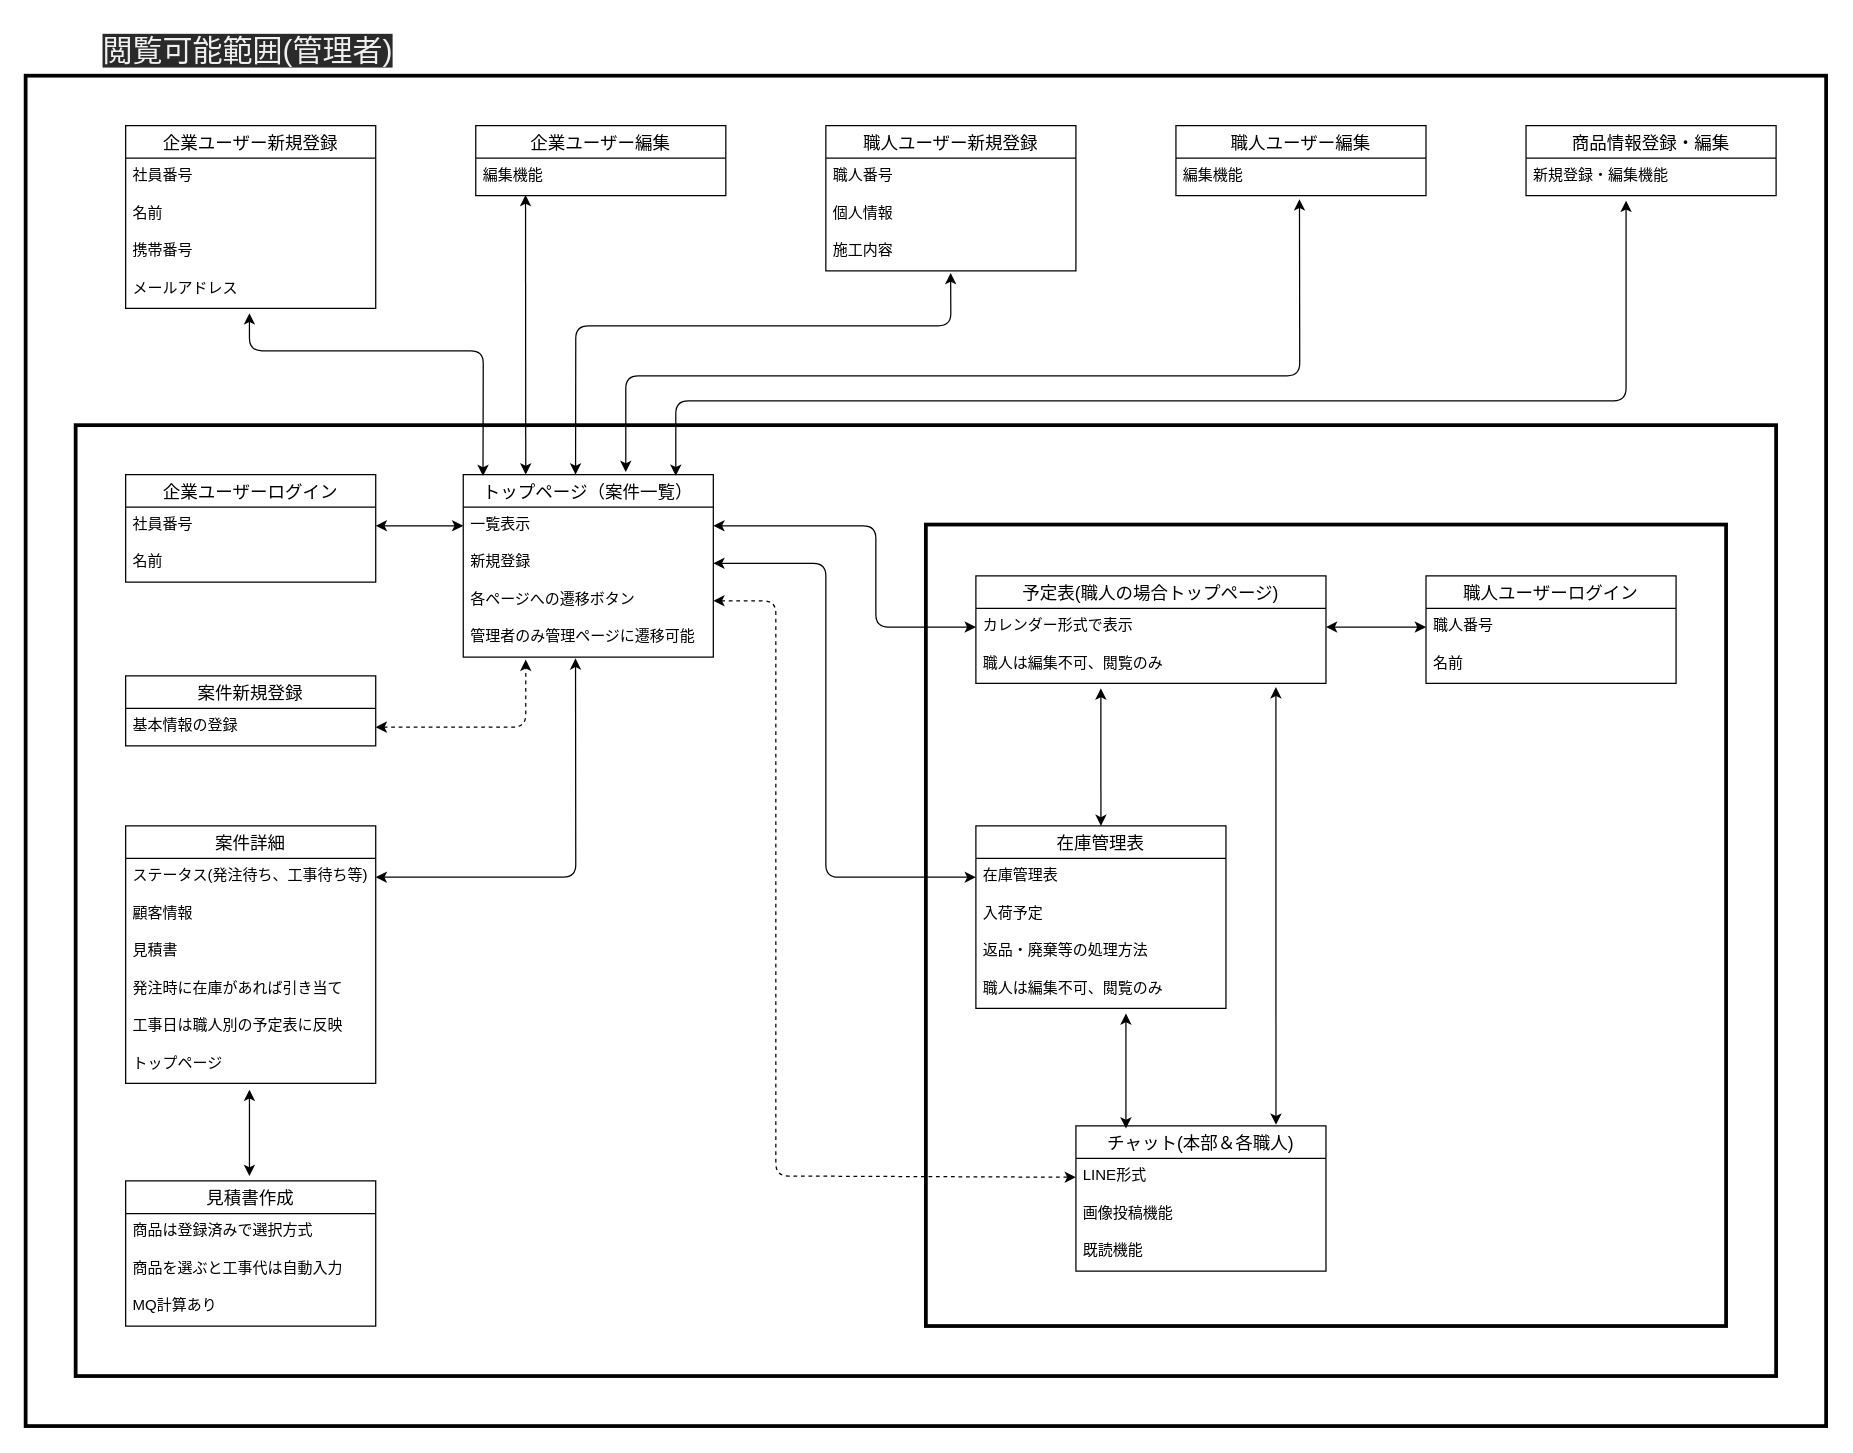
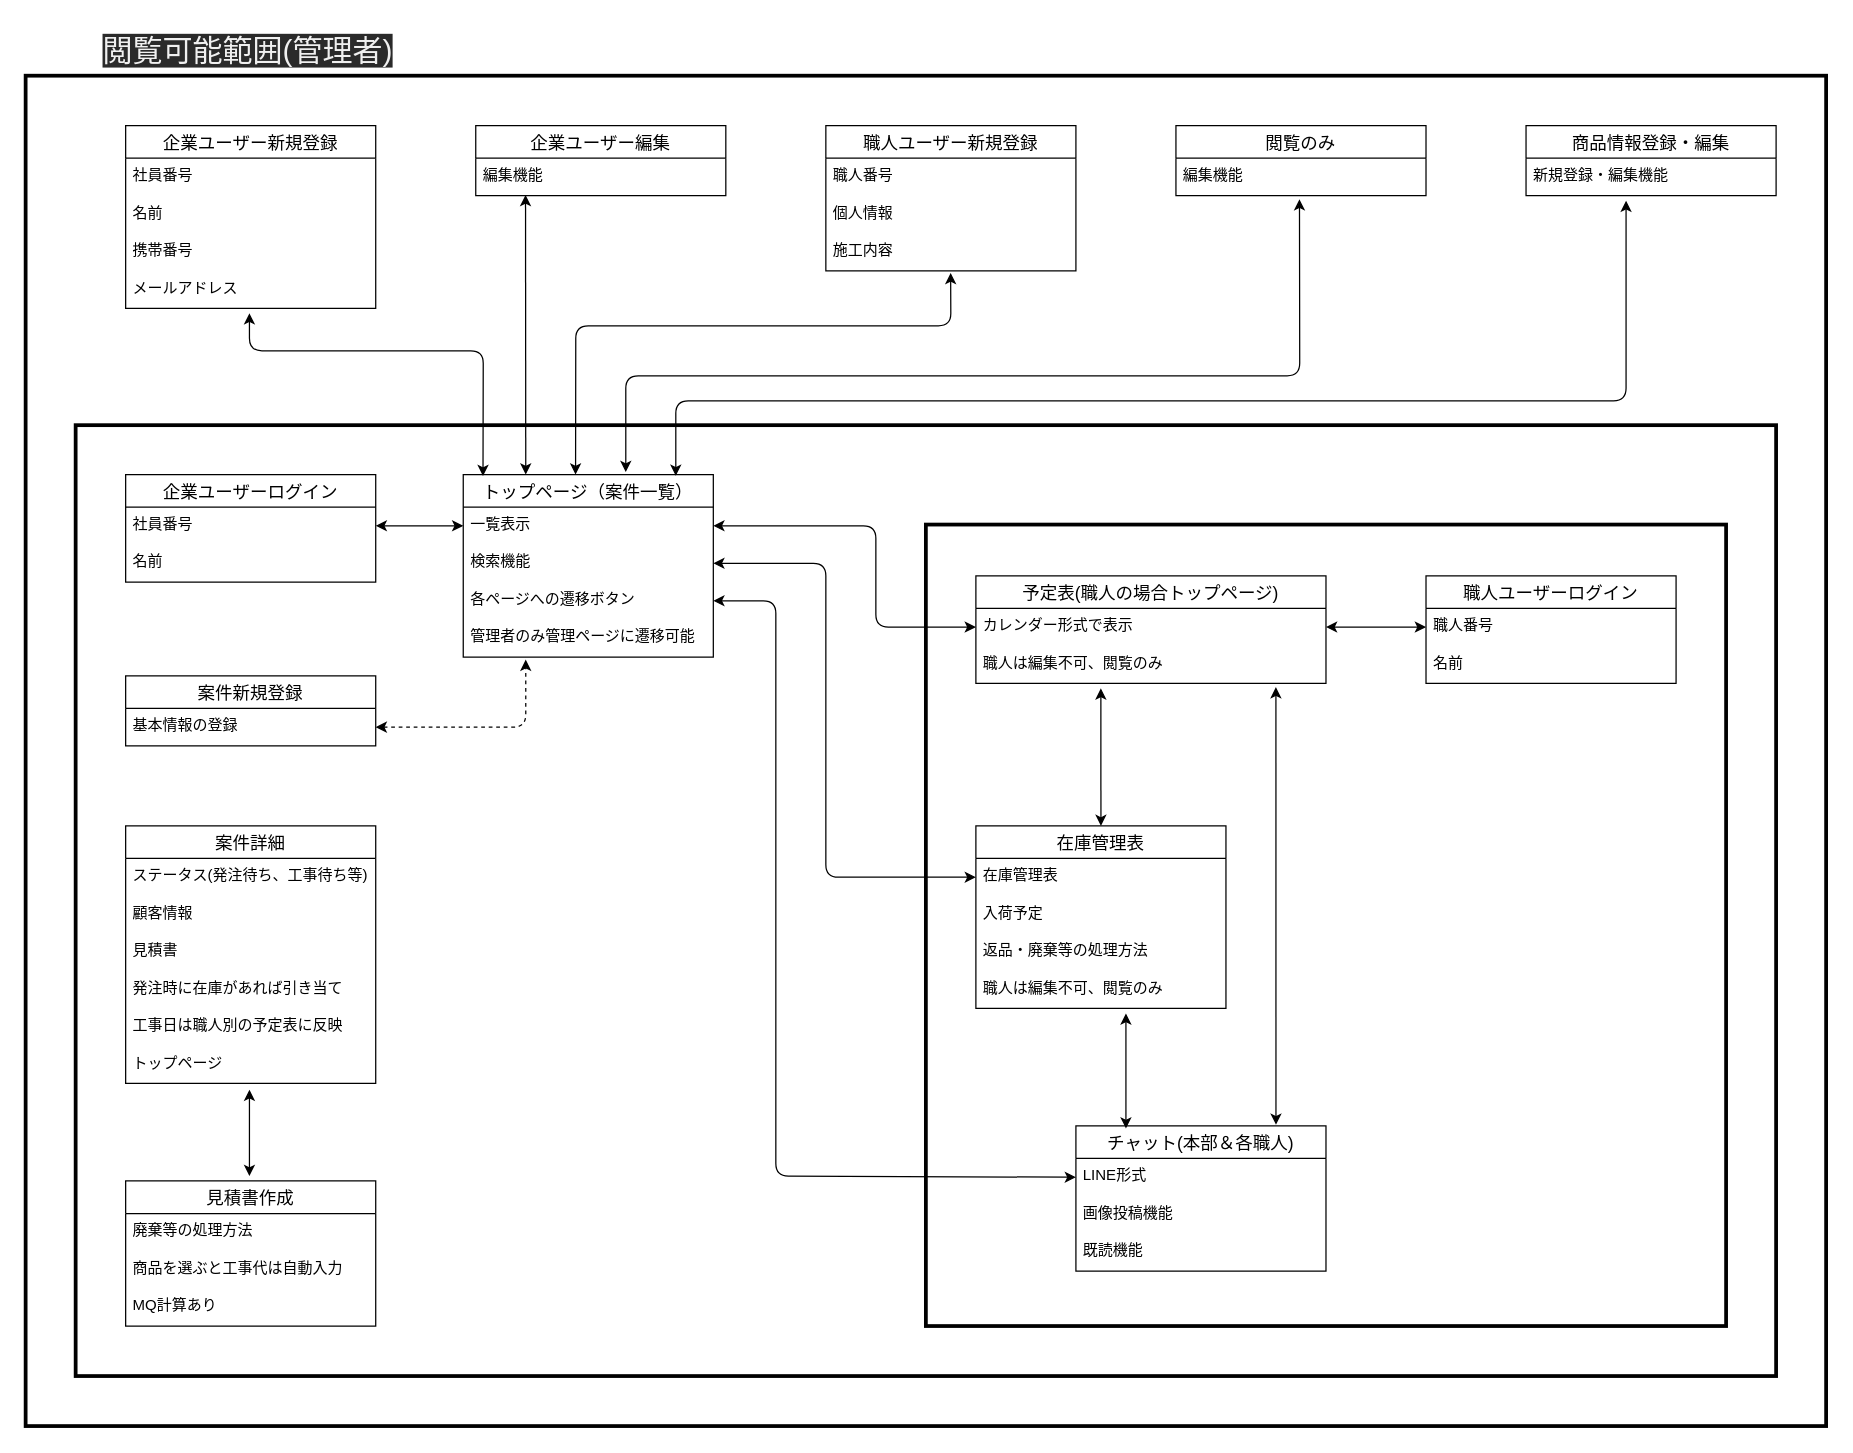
node "職人ユーザー編集": label "職人ユーザー編集" -> "閲覧のみ"
node "新規登録": label "新規登録" -> "検索機能"
edge "管理者のみ管理ページに遷移可能" -- "ステータス(発注待ち、工事待ち等)": removed
edge "各ページへの遷移ボタン" -- "LINE形式": style dashed -> solid
node "商品は登録済みで選択方式": label "商品は登録済みで選択方式" -> "廃棄等の処理方法"
